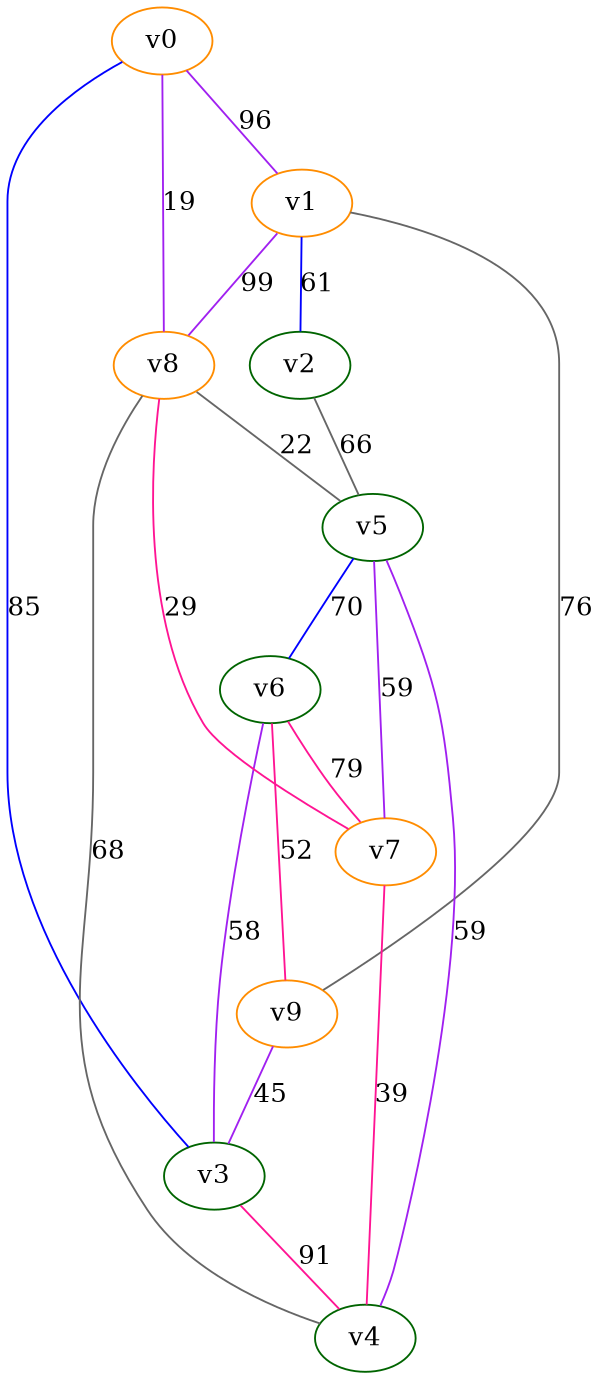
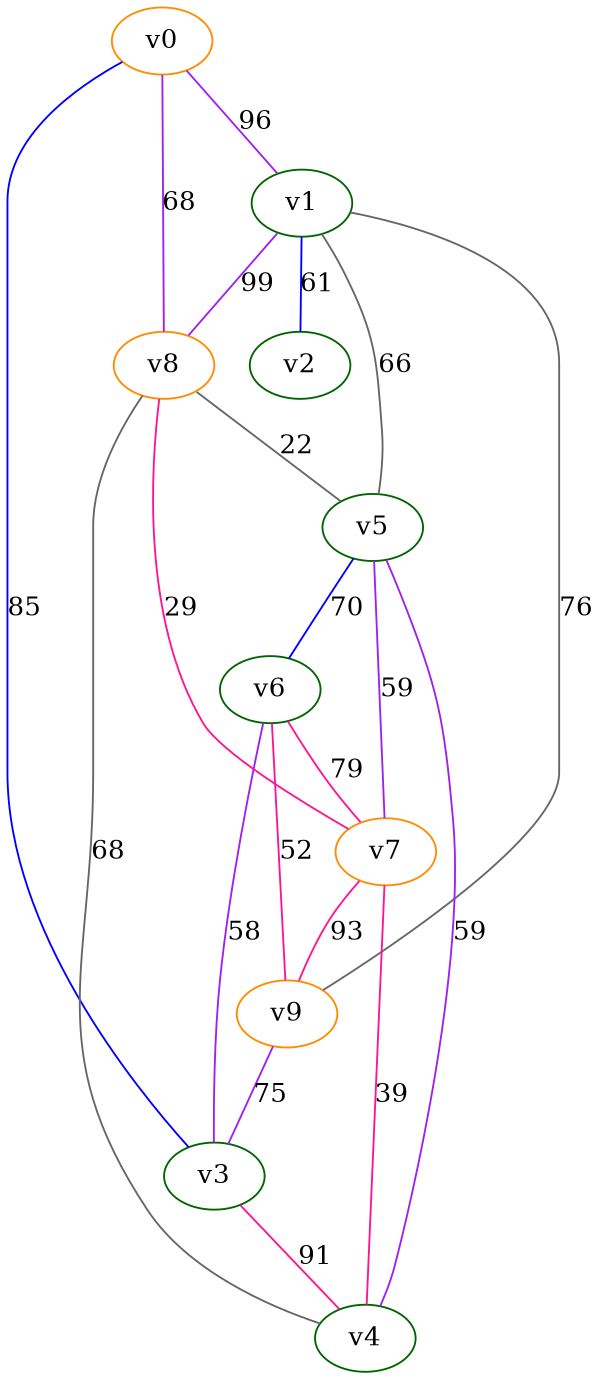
edge "v0" -- "v8": label "19" -> "68"
node "v1": color darkorange -> darkgreen
edge "v2" -- "v5": now "v1" -- "v5"
edge "v7" -- "v9": added, label "93"
edge "v9" -- "v3": label "45" -> "75"
